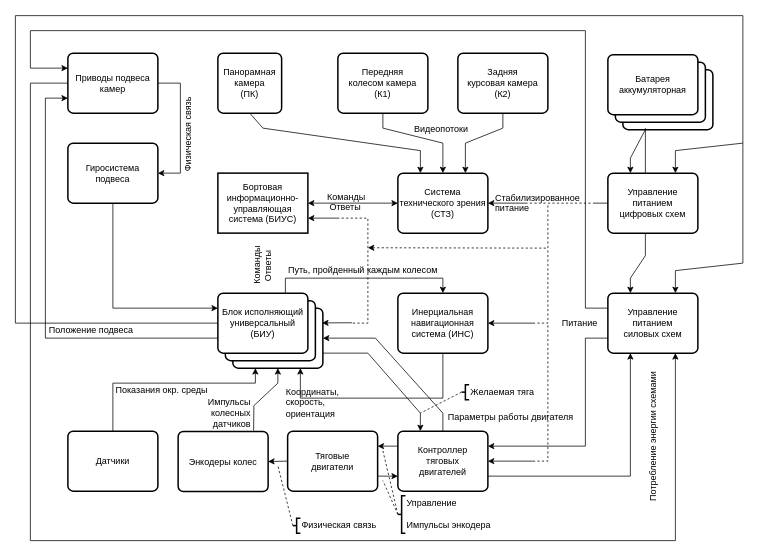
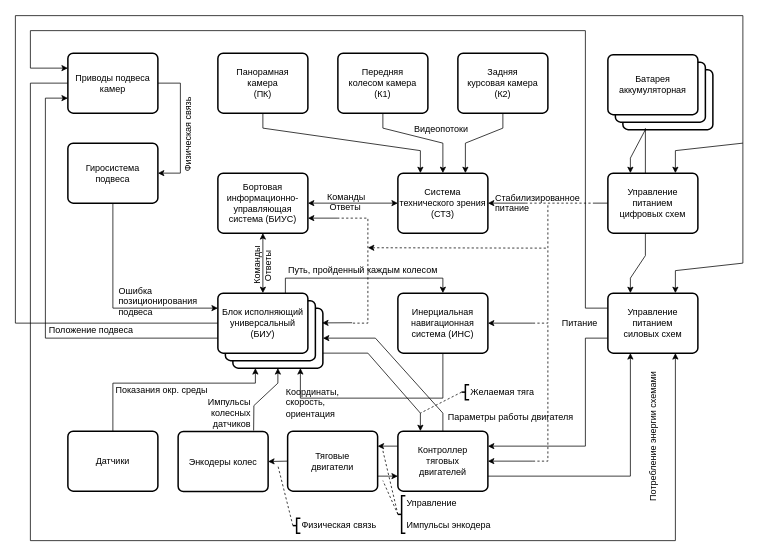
node "Панорамная камера (ПК)": size 64x60 -> 90x60
node "Бортовая информационно-управляющая система (БИУС)": shape rectangle -> rounded rectangle
edge "Бортовая информационно-управляющая система (БИУС)" -- "Блок исполняющий универсальный (БИУ)": added
node "Ошибка позиционирования подвеса": added
